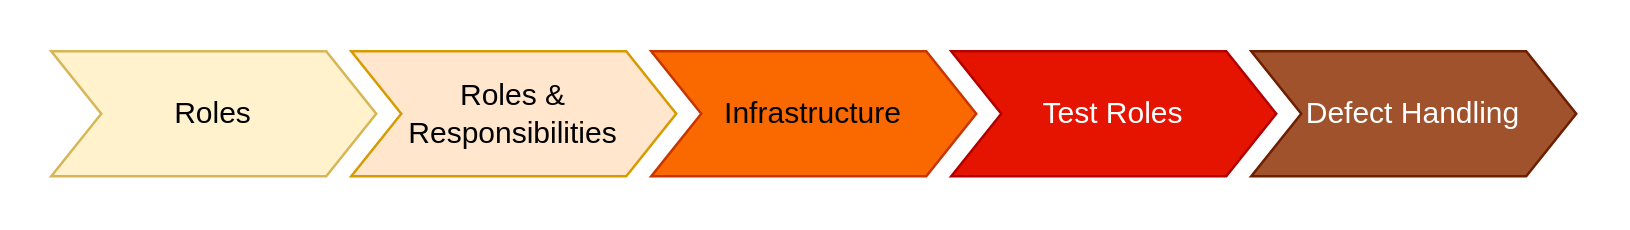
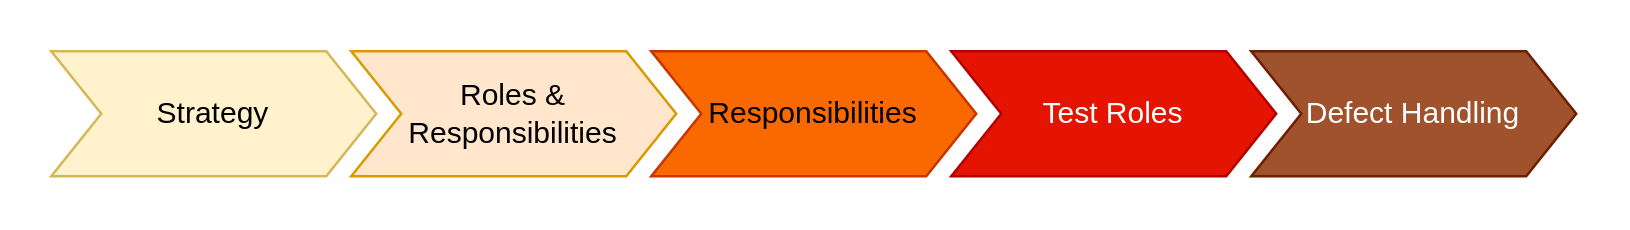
node "Roles": label "Roles" -> "Strategy"
node "Infrastructure": label "Infrastructure" -> "Responsibilities"
